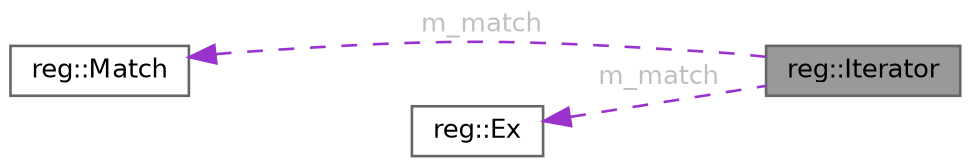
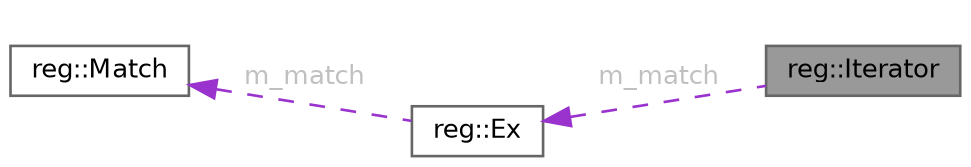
edge "reg::Iterator" -> "reg::Match": now "reg::Ex" -> "reg::Match"
